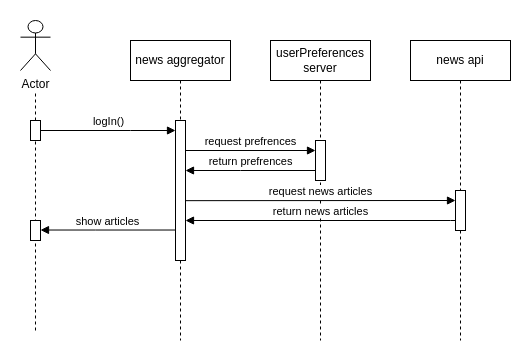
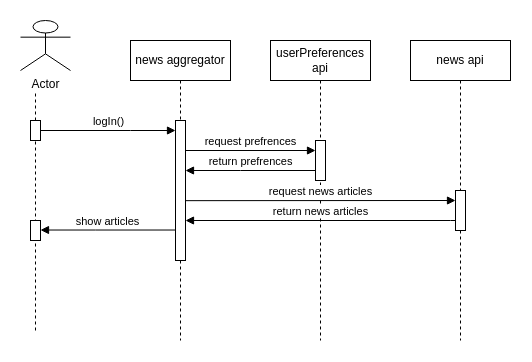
node "Actor": size 30x50 -> 50x50
node "userPreferences server": label "userPreferences server" -> "userPreferences api"
